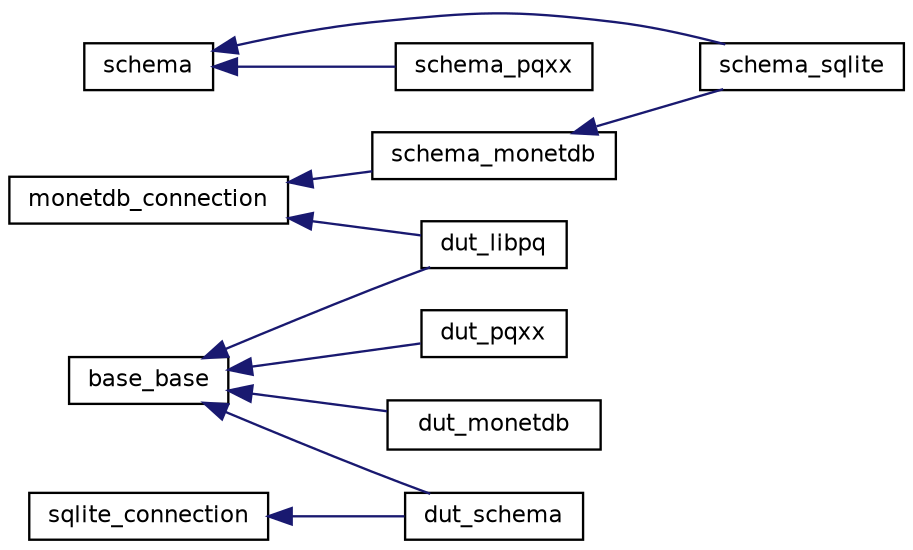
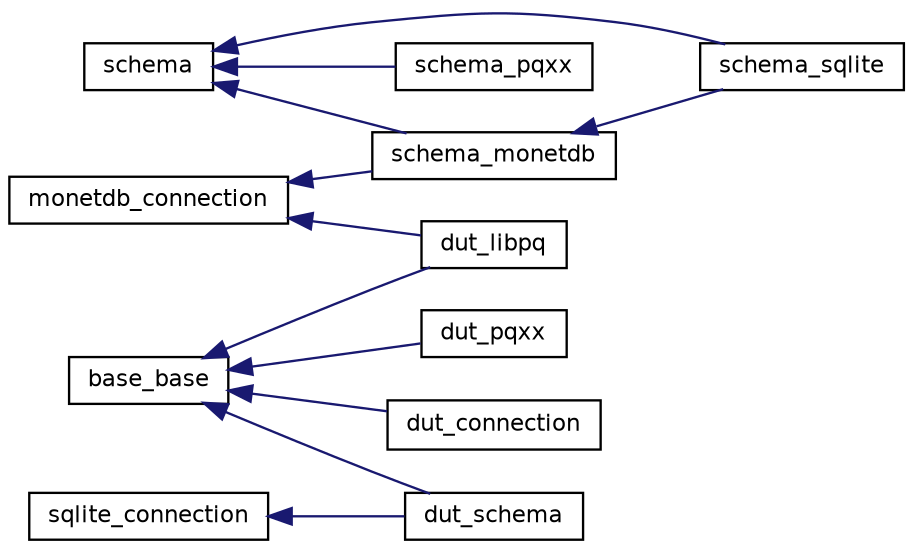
edge "schema_monetdb" -> "schema": added
node "dut_monetdb": label "dut_monetdb" -> "dut_connection"
